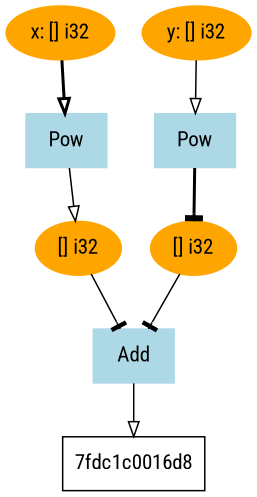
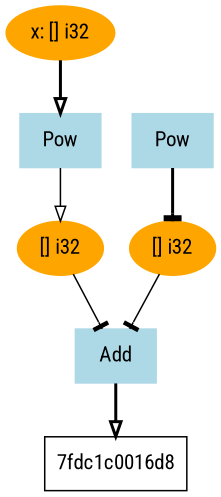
node "y: [] i32": removed
edge "Add" -> "7fdc1c0016d8": style solid -> bold
